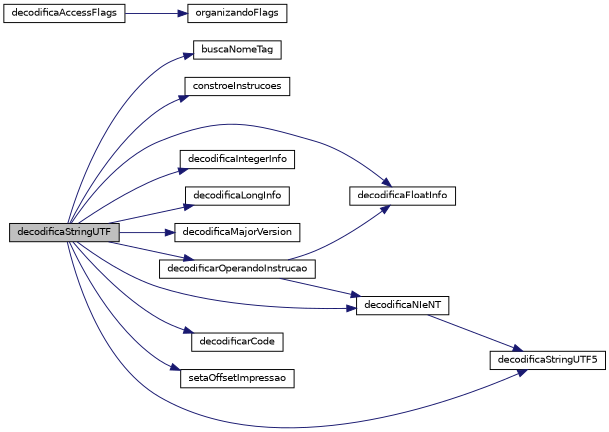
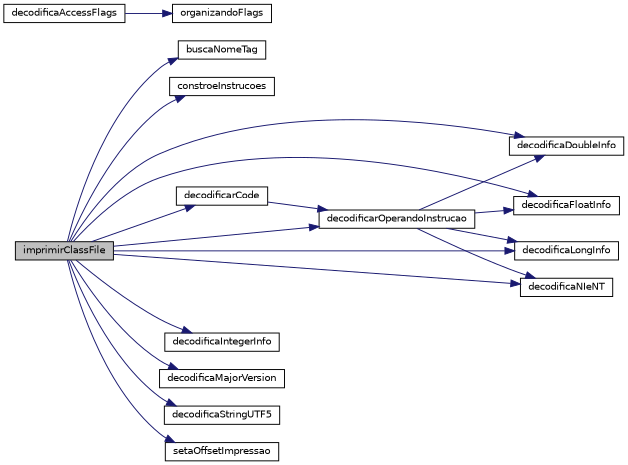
node "decodificaDoubleInfo": added
edge "decodificarCode" -> "decodificarOperandoInstrucao": added
node "decodificaStringUTF": label "decodificaStringUTF" -> "imprimirClassFile"
edge "decodificarOperandoInstrucao" -> "decodificaLongInfo": added
edge "decodificaNIeNT" -> "decodificaStringUTF5": removed
